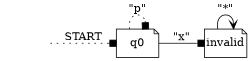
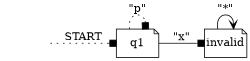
node "q0": label "q0" -> "q1"
